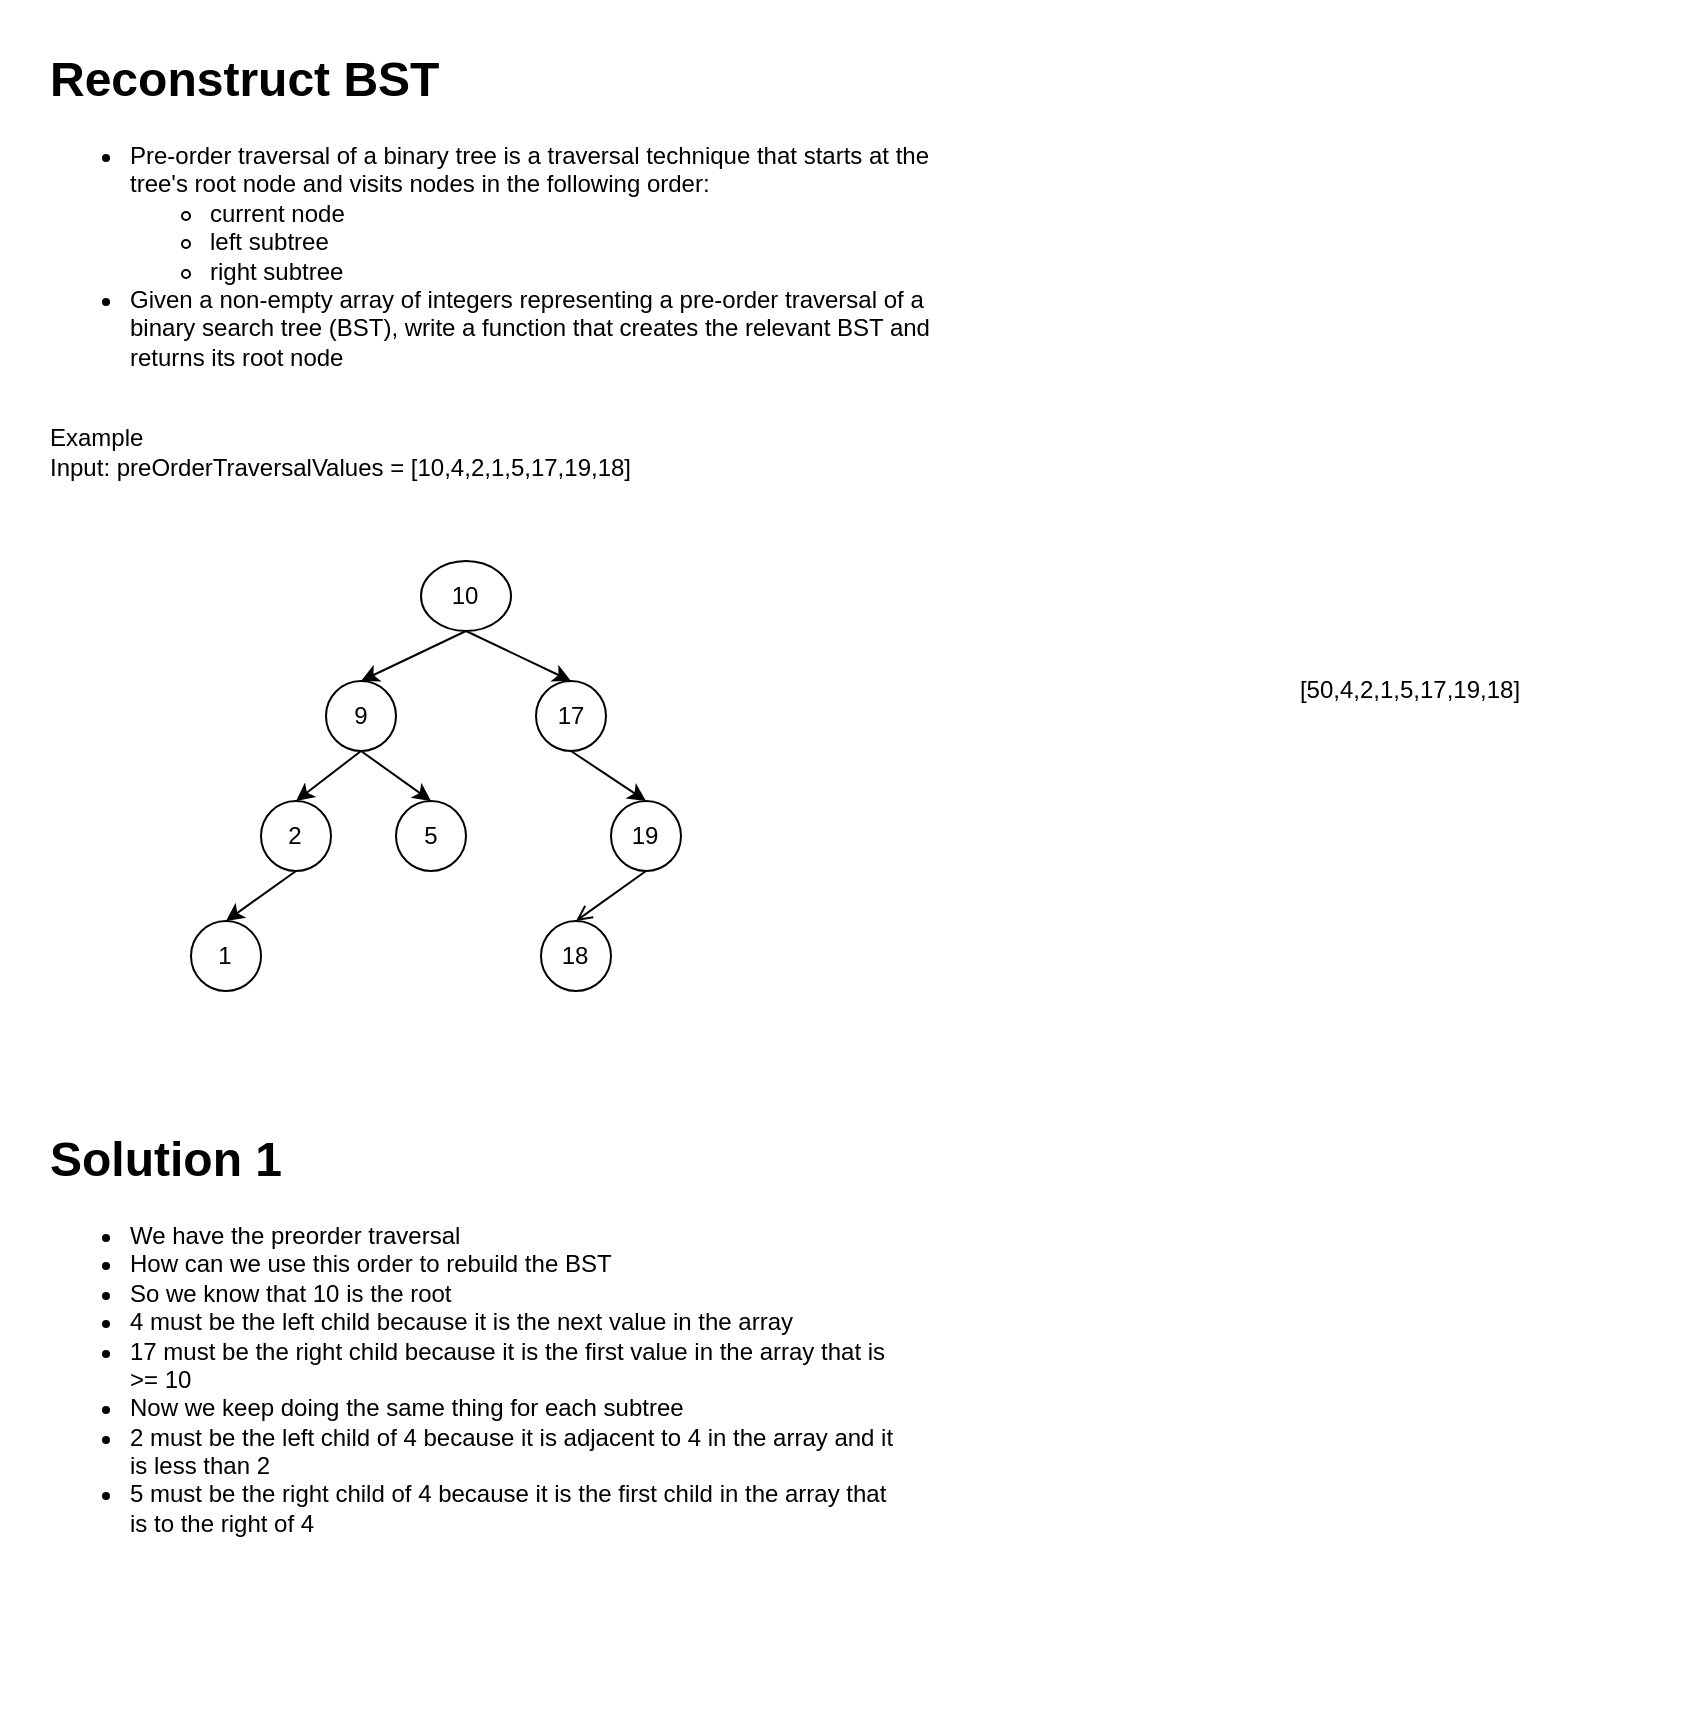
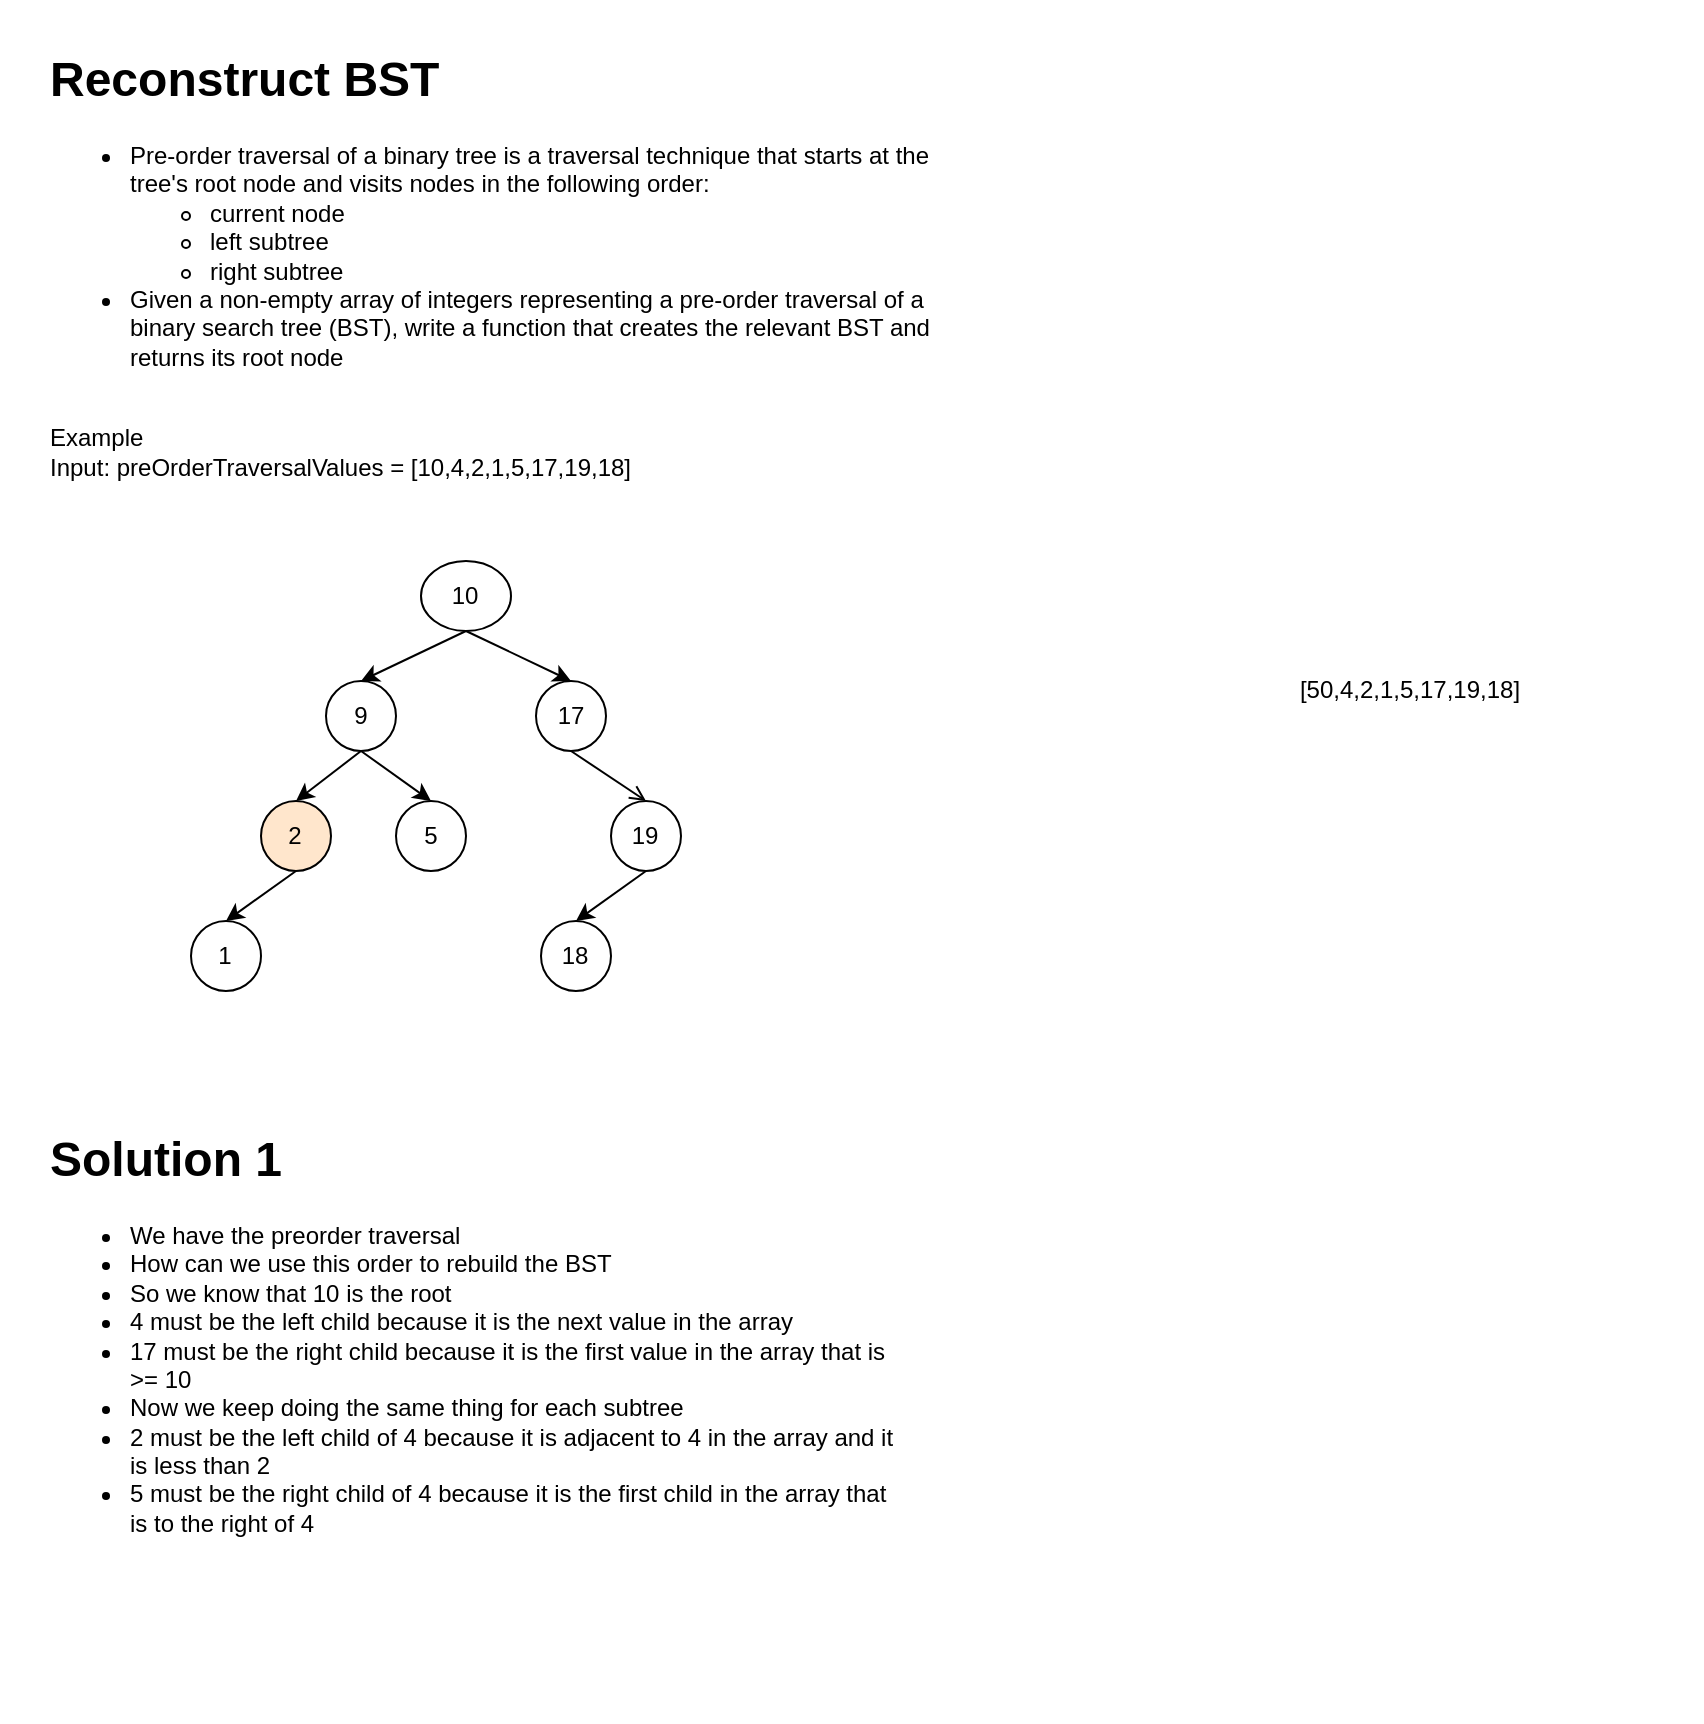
edge "17" -> "19": arrowhead classic -> open
node "2": fillcolor #ffffff -> #ffe6cc
edge "19" -> "18": arrowhead open -> classic
